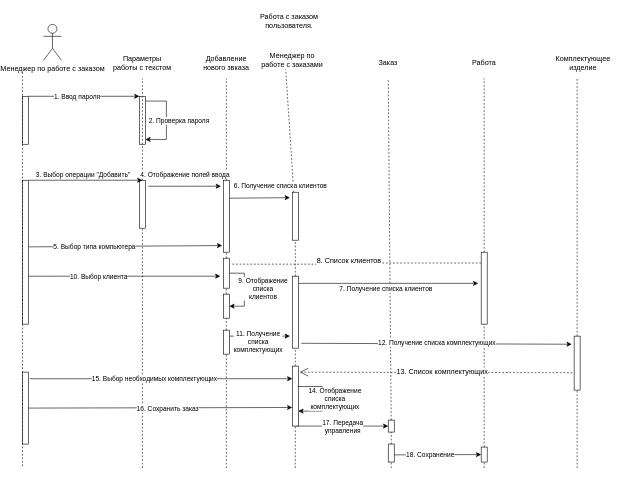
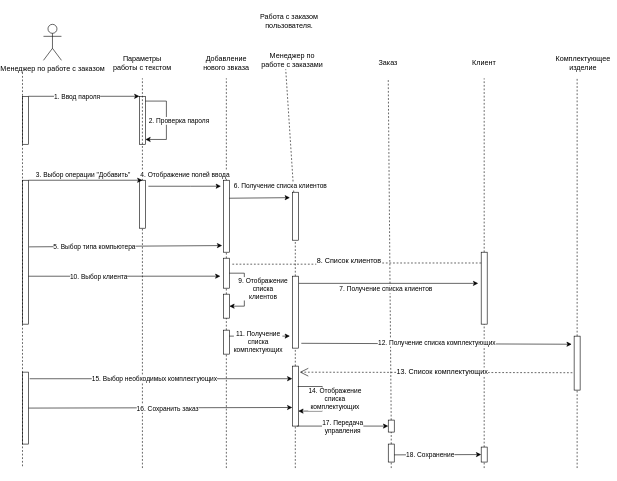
node "Работа": label "Работа" -> "Клиент"
